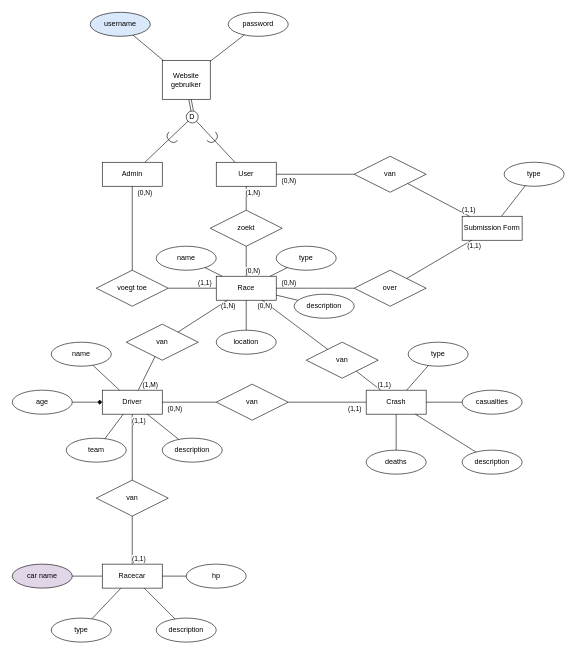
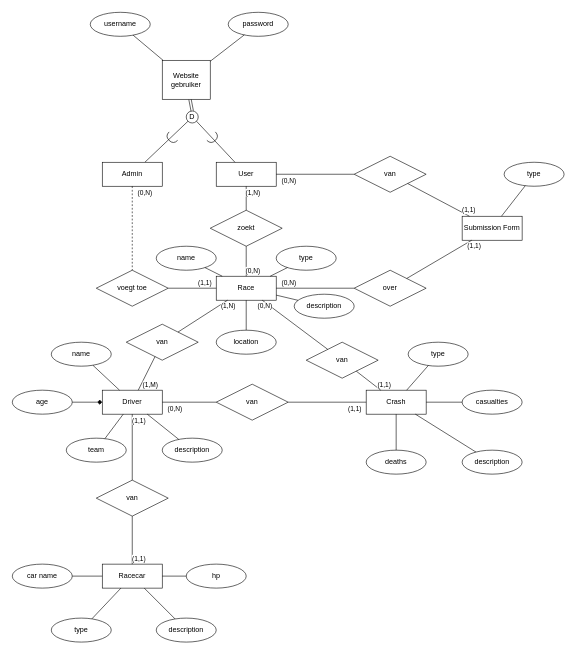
node "username": fillcolor #dae8fc -> #ffffff
edge "Admin" -- "voegt toe": style solid -> dashed
node "car name": fillcolor #e1d5e7 -> #ffffff
